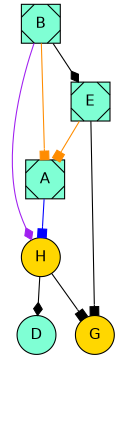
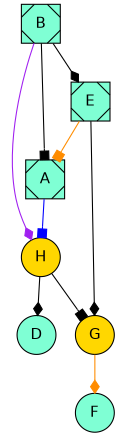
edge "B" -> "A": color darkorange -> black
edge "E" -> "G": arrowhead box -> diamond
node "F": added
